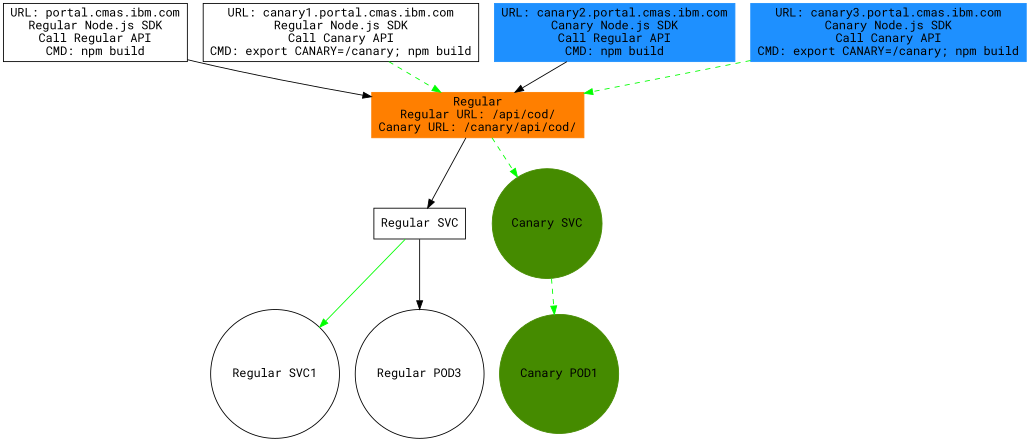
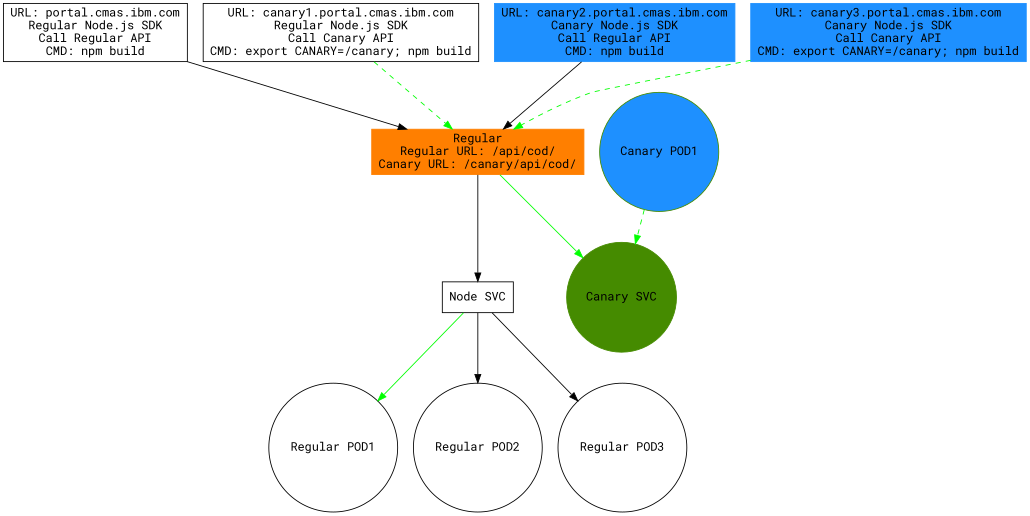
edge "Regular Regular URL: /api/cod/ Canary URL: /canary/api/cod/" -> "Canary SVC": style dashed -> solid
node "Regular SVC": label "Regular SVC" -> "Node SVC"
edge "Canary SVC" -> "Canary POD1": reversed
node "Regular SVC1": label "Regular SVC1" -> "Regular POD1"
node "Canary POD1": fillcolor chartreuse4 -> dodgerblue1
node "Regular POD2": added
